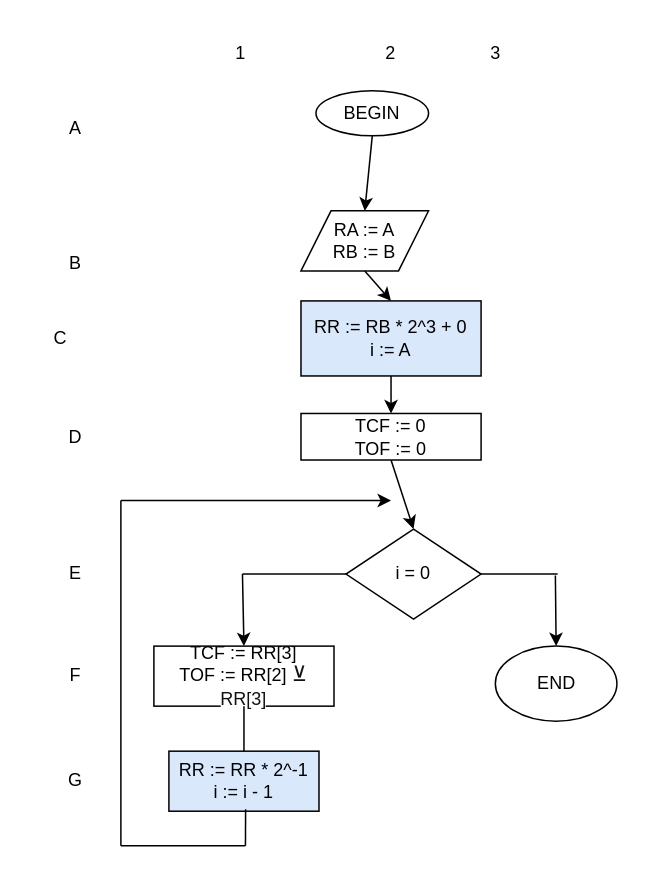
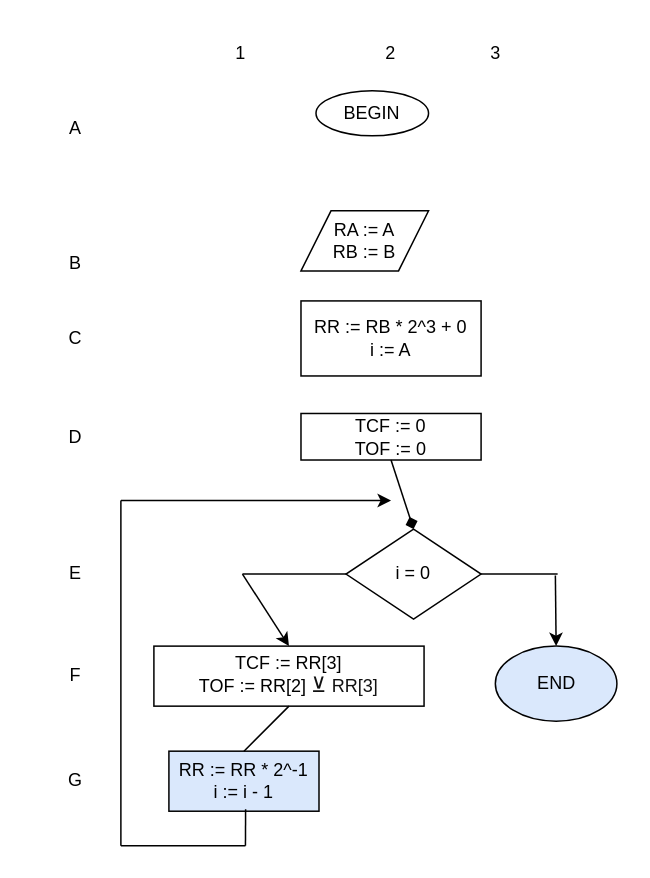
edge "BEGIN" -> "RA := A RB := B": removed
edge "RA := A RB := B" -> "RR := RB * 2^3 + 0 i := A": removed
node "C": moved (61, 338) -> (76, 338)
node "RR := RB * 2^3 + 0 i := A": fillcolor #dae8fc -> #ffffff
edge "RR := RB * 2^3 + 0 i := A" -> "TCF := 0 TOF := 0": removed
edge "TCF := 0 TOF := 0" -> "i = 0": arrowhead classic -> diamond
node "TCF := RR[3] TOF := RR[2] ⊻ RR[3]": size 180x60 -> 270x60
node "END": fillcolor #ffffff -> #dae8fc
